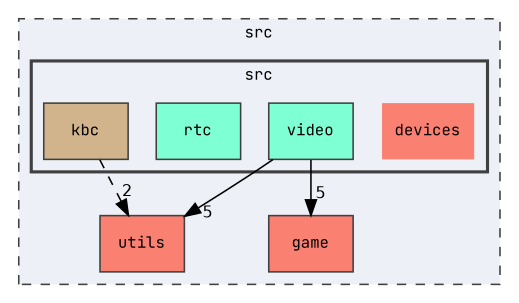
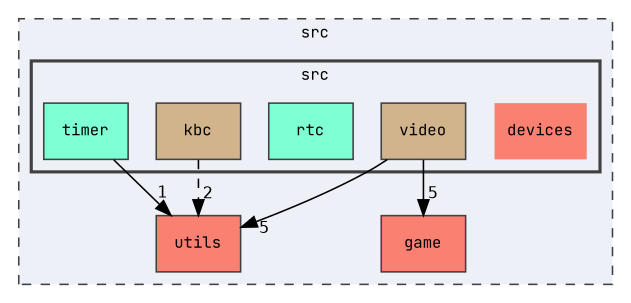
node "timer": added
node "video": fillcolor aquamarine -> tan
